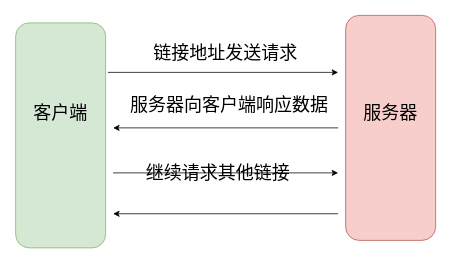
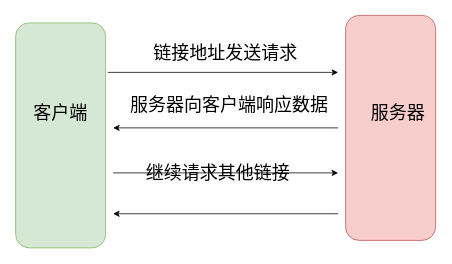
node "服务器": moved (390, 113) -> (398, 113)
